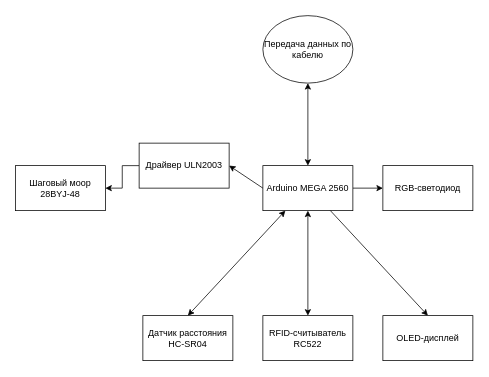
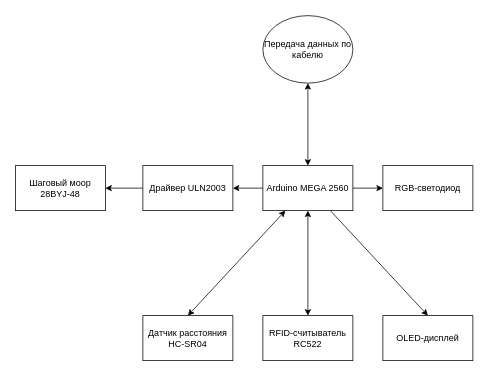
node "Драйвер ULN2003": moved (184, 165) -> (188, 188)
